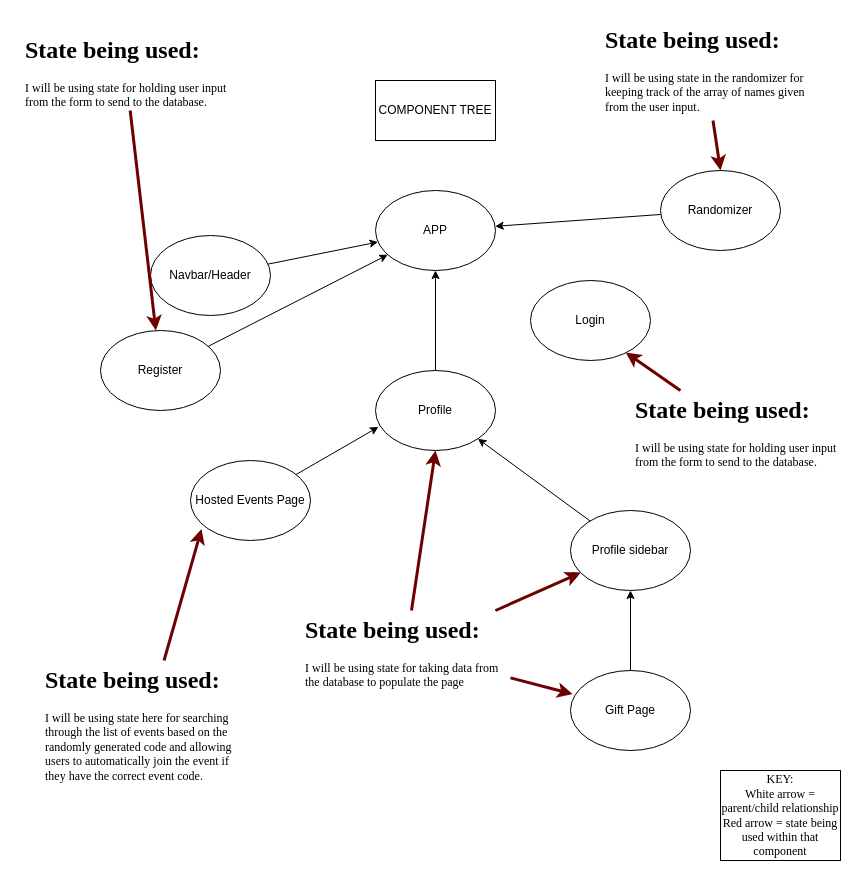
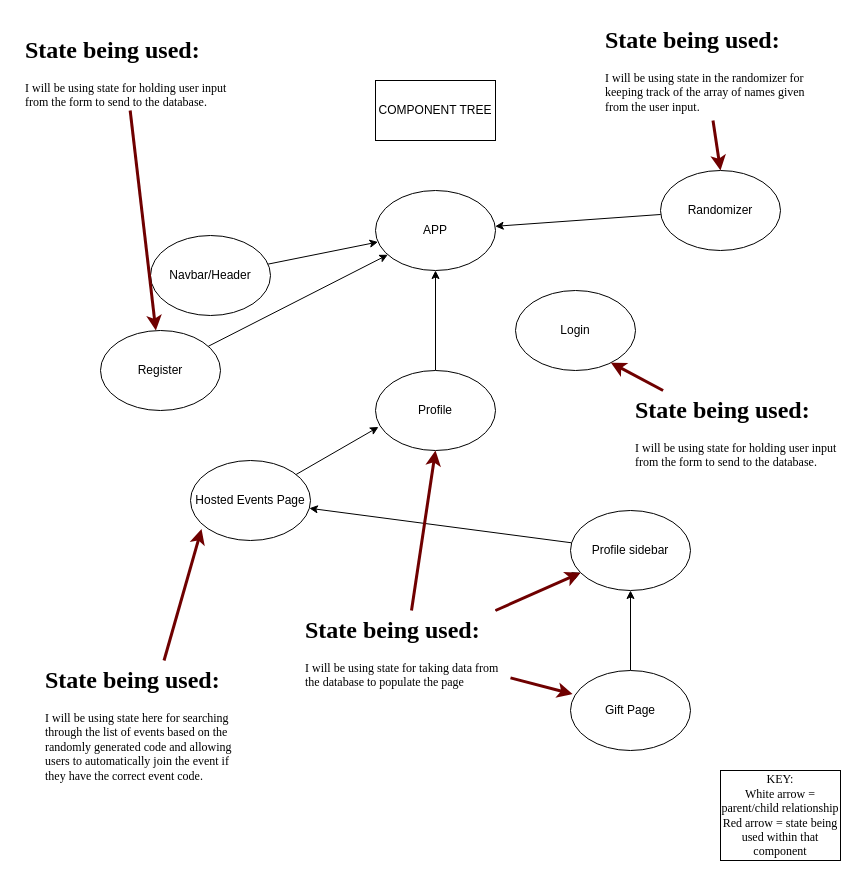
node "Login": moved (591, 321) -> (576, 331)
edge "Profile sidebar" -> "Profile": now "Profile sidebar" -> "Hosted Events Page"
